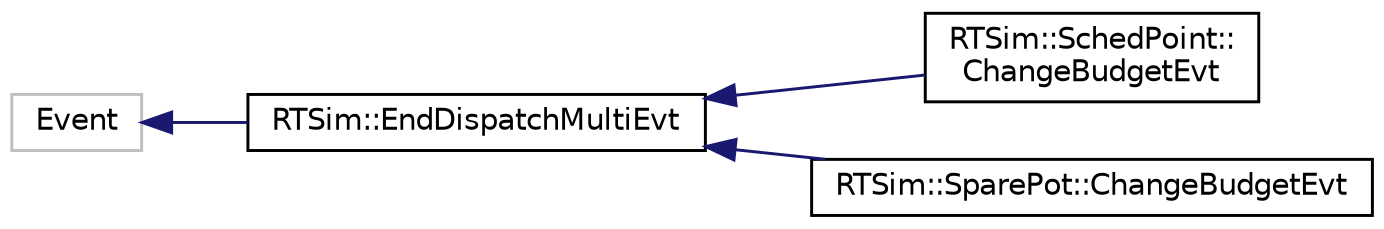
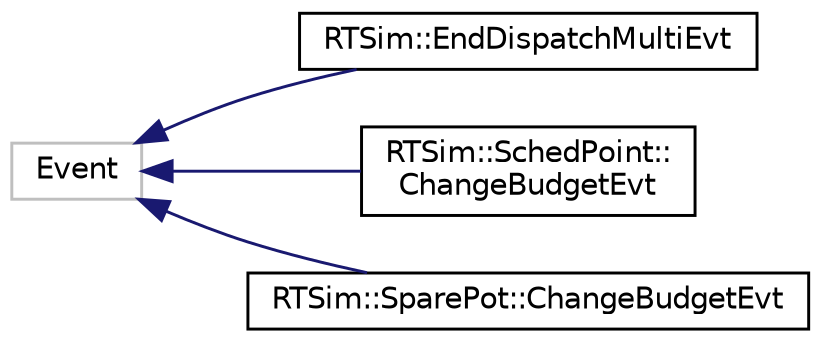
edge "RTSim::SchedPoint:: ChangeBudgetEvt" -> "RTSim::EndDispatchMultiEvt": now "RTSim::SchedPoint:: ChangeBudgetEvt" -> "Event"
edge "RTSim::SparePot::ChangeBudgetEvt" -> "RTSim::EndDispatchMultiEvt": now "RTSim::SparePot::ChangeBudgetEvt" -> "Event"
